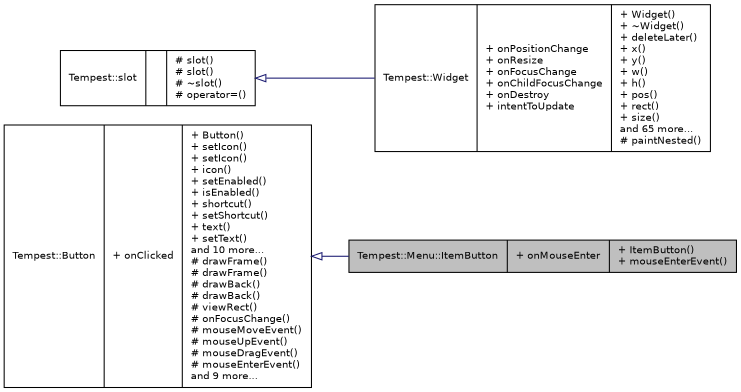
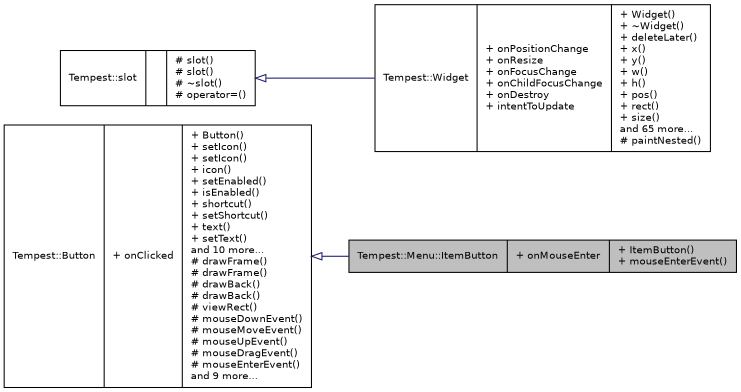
node "Tempest::Button": text "# onFocusChange()" -> "# mouseDownEvent()"
